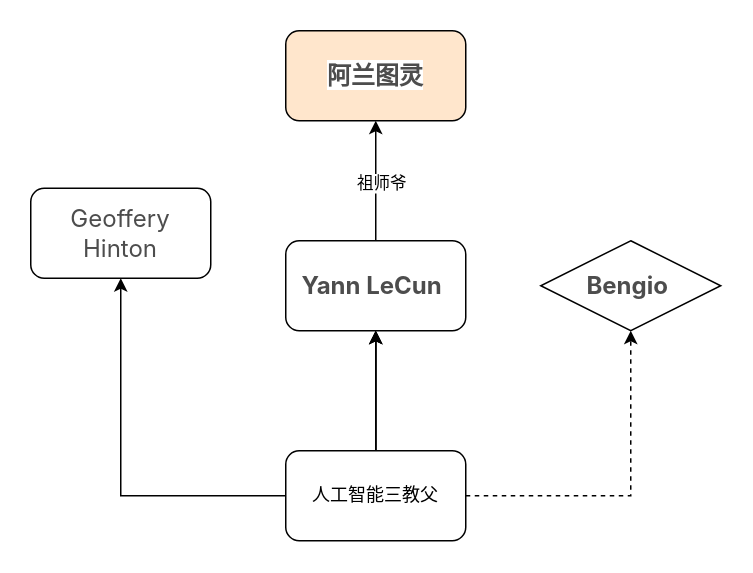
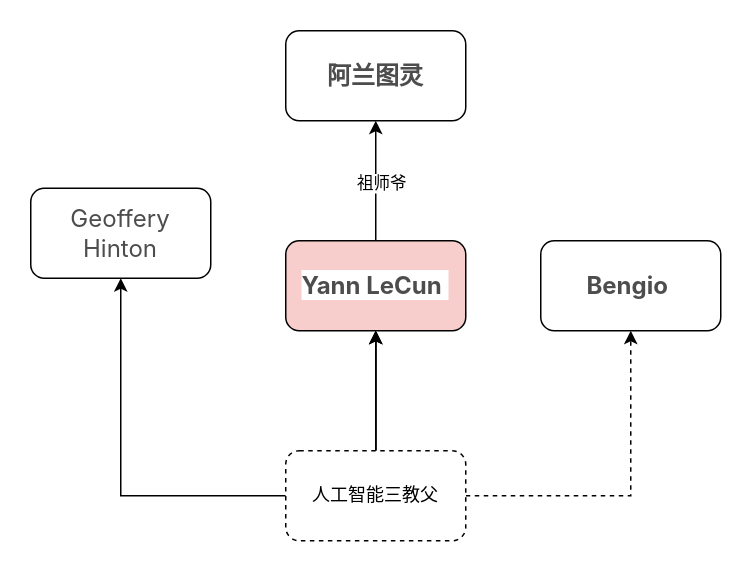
node "阿兰图灵": fillcolor #ffe6cc -> #ffffff
node "Yann LeCun": fillcolor #ffffff -> #f8cecc
node "Bengio": shape diamond -> rounded rectangle
node "人工智能三教父": style solid -> dashed
